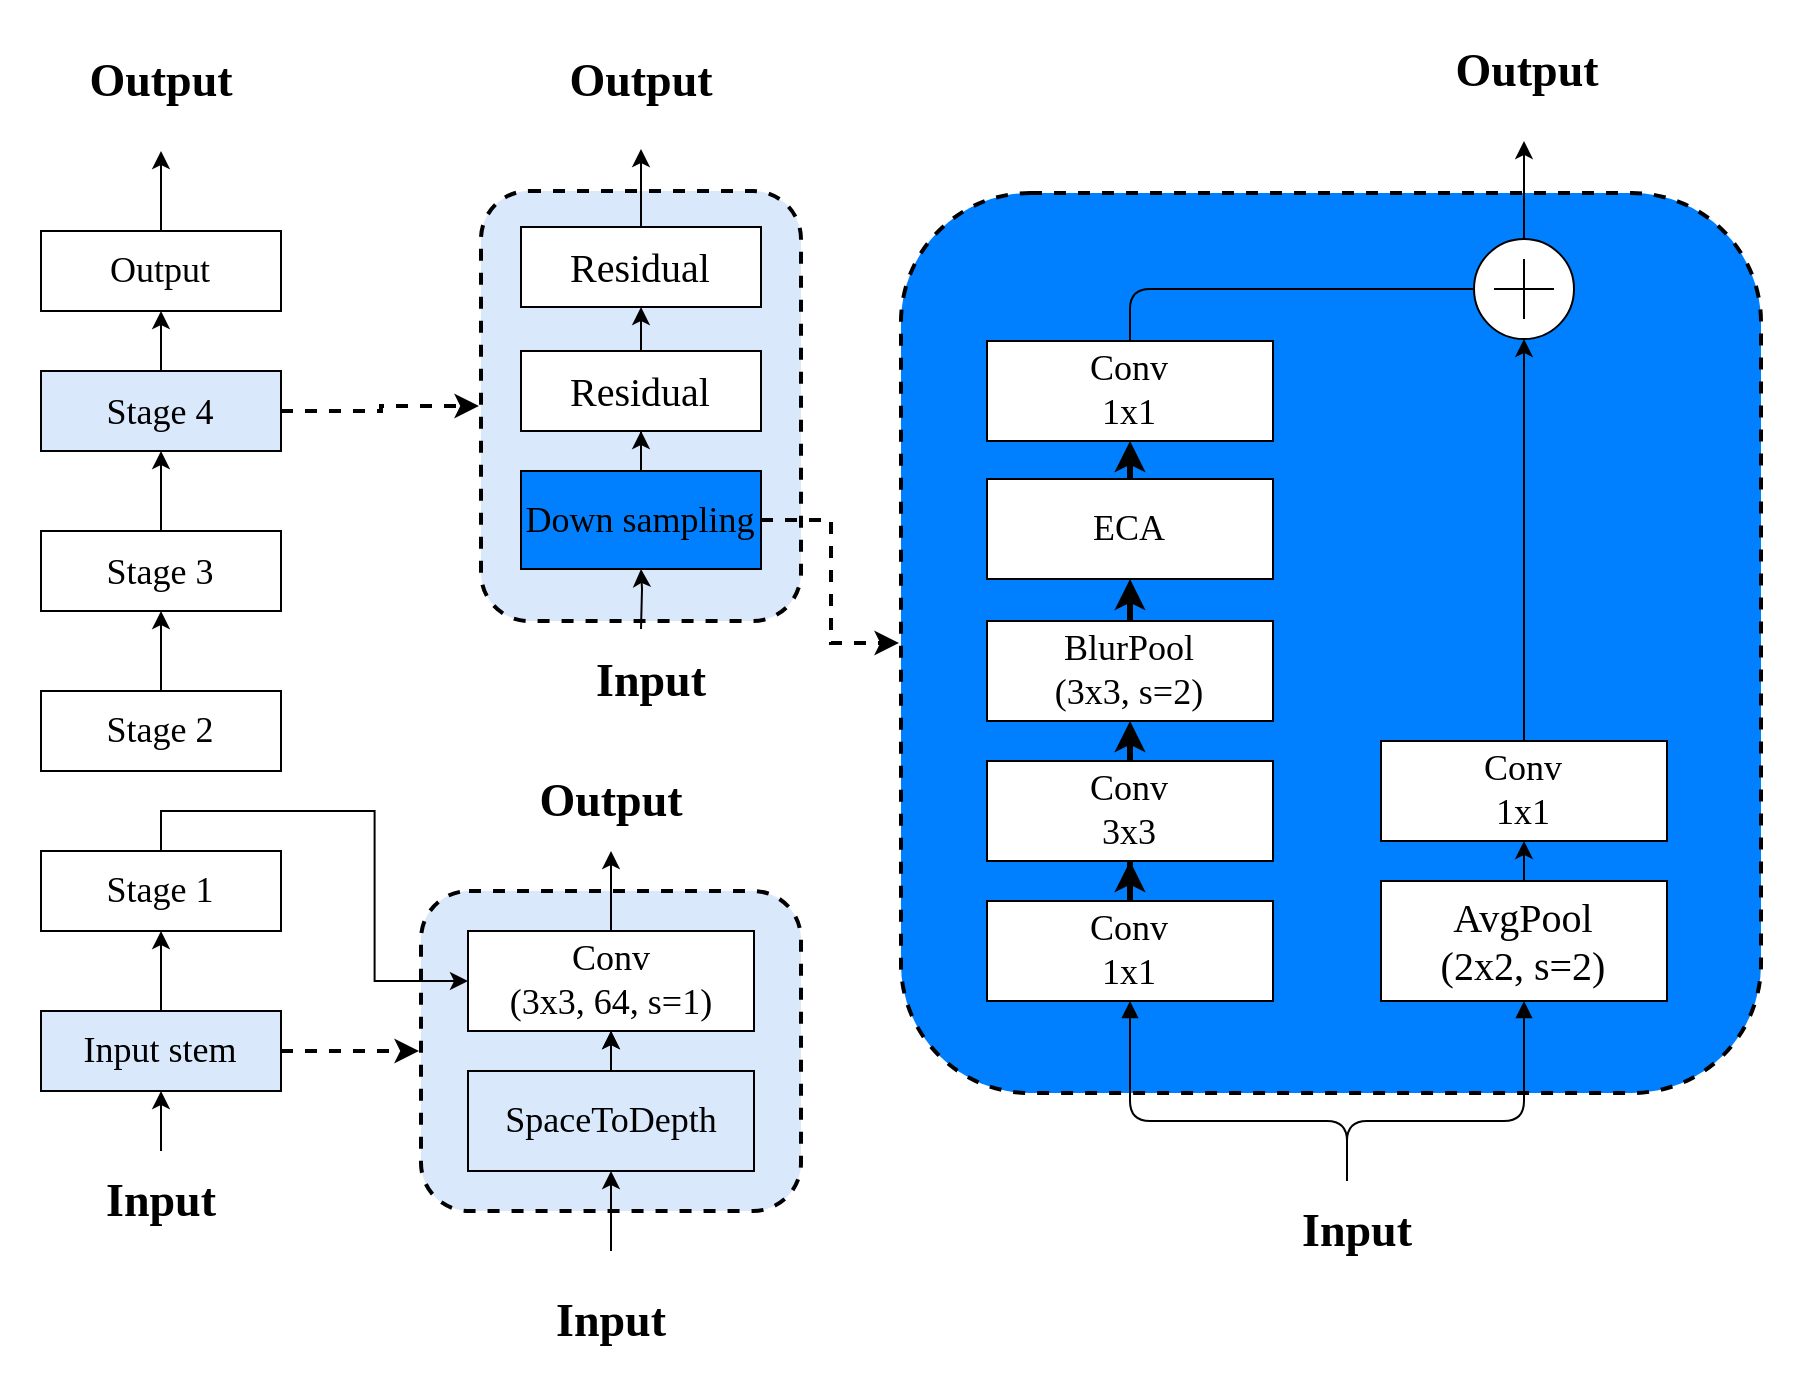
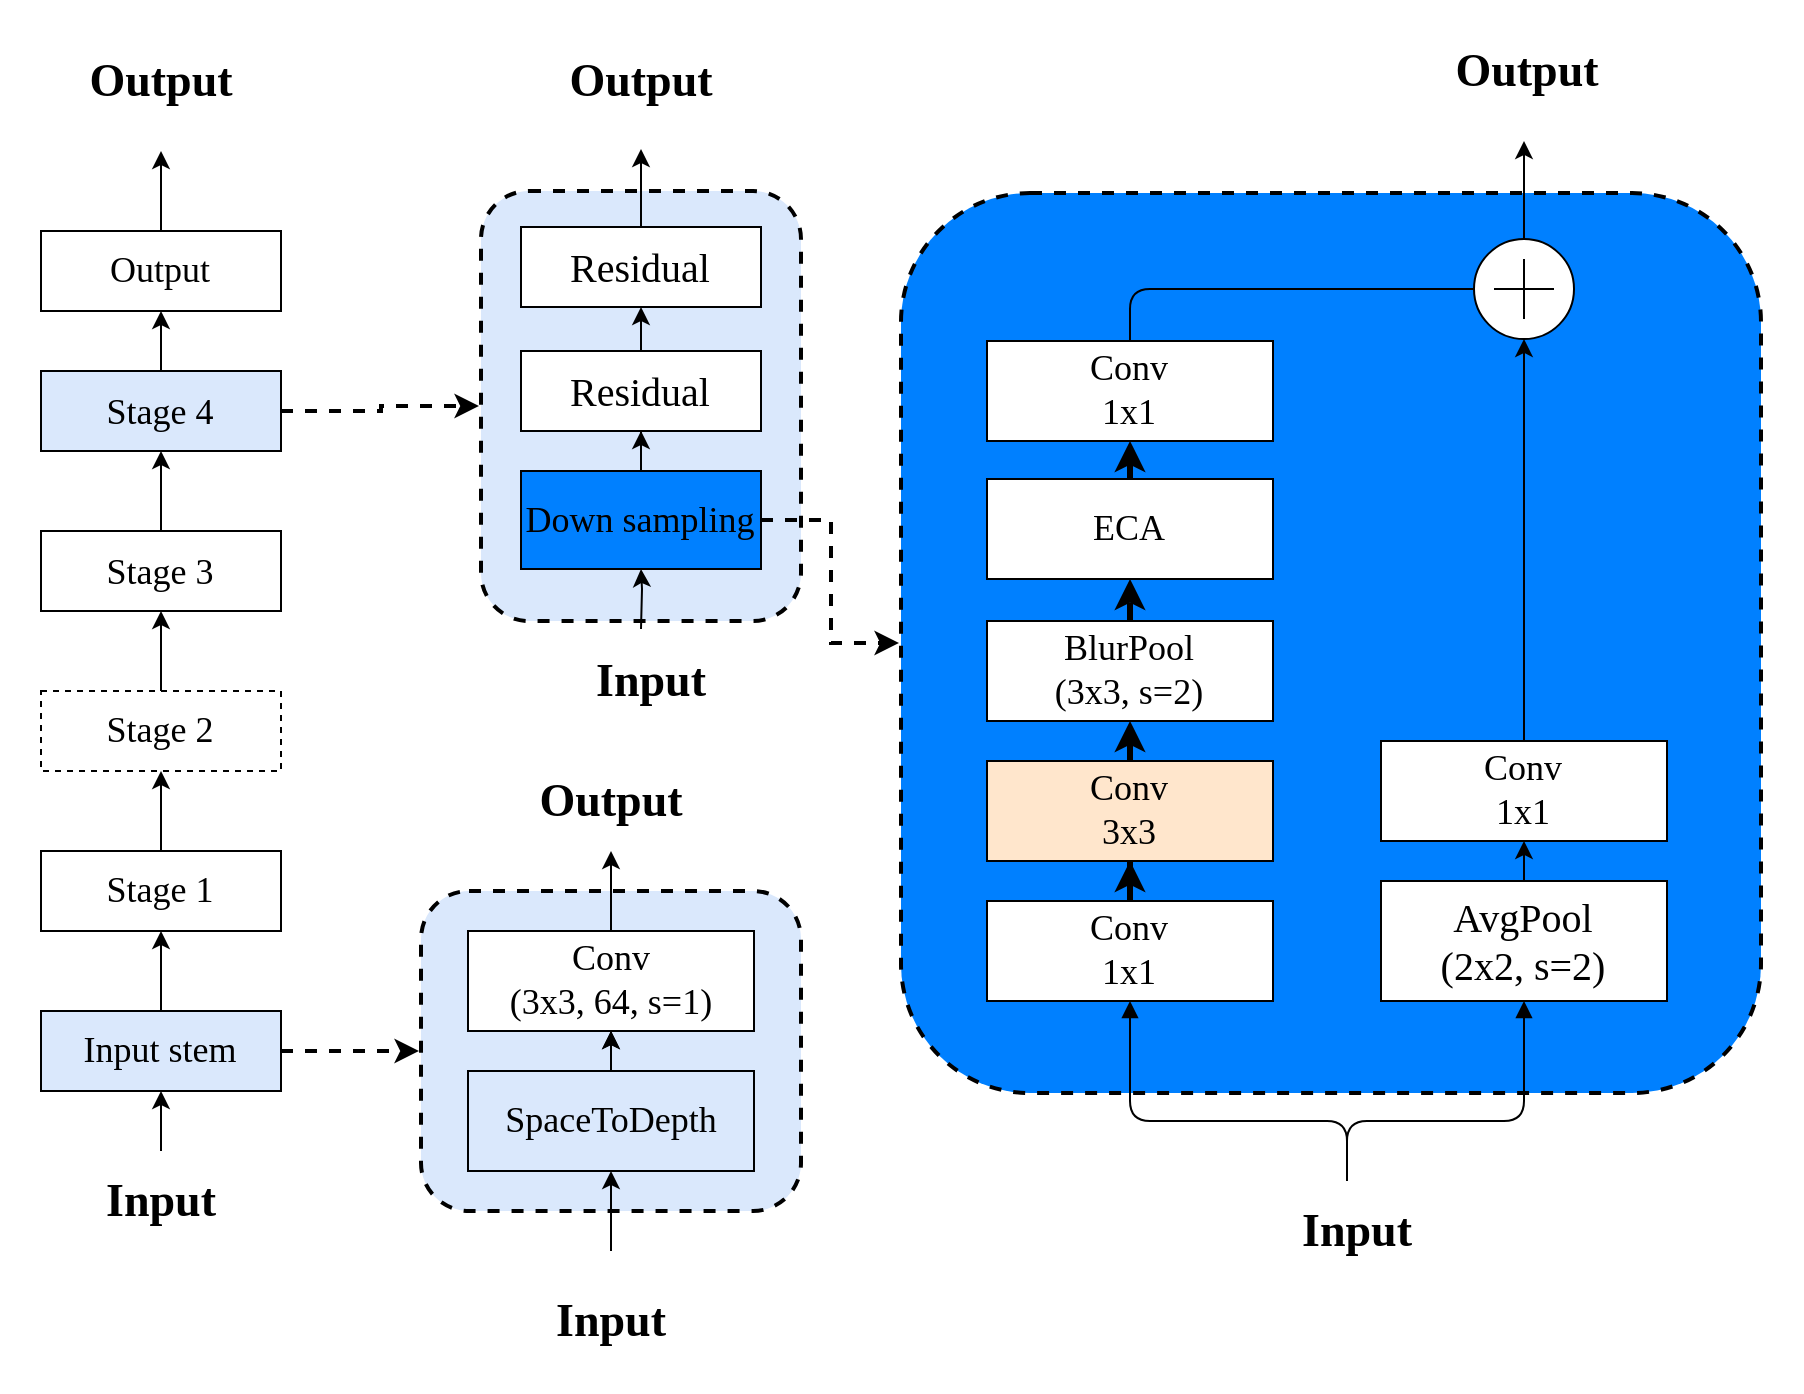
node "Stage 2": style solid -> dashed
node "Conv 3x3": fillcolor #ffffff -> #ffe6cc
edge "Stage 1" -> "Conv (3x3, 64, s=1)": now "Stage 1" -> "Stage 2"
